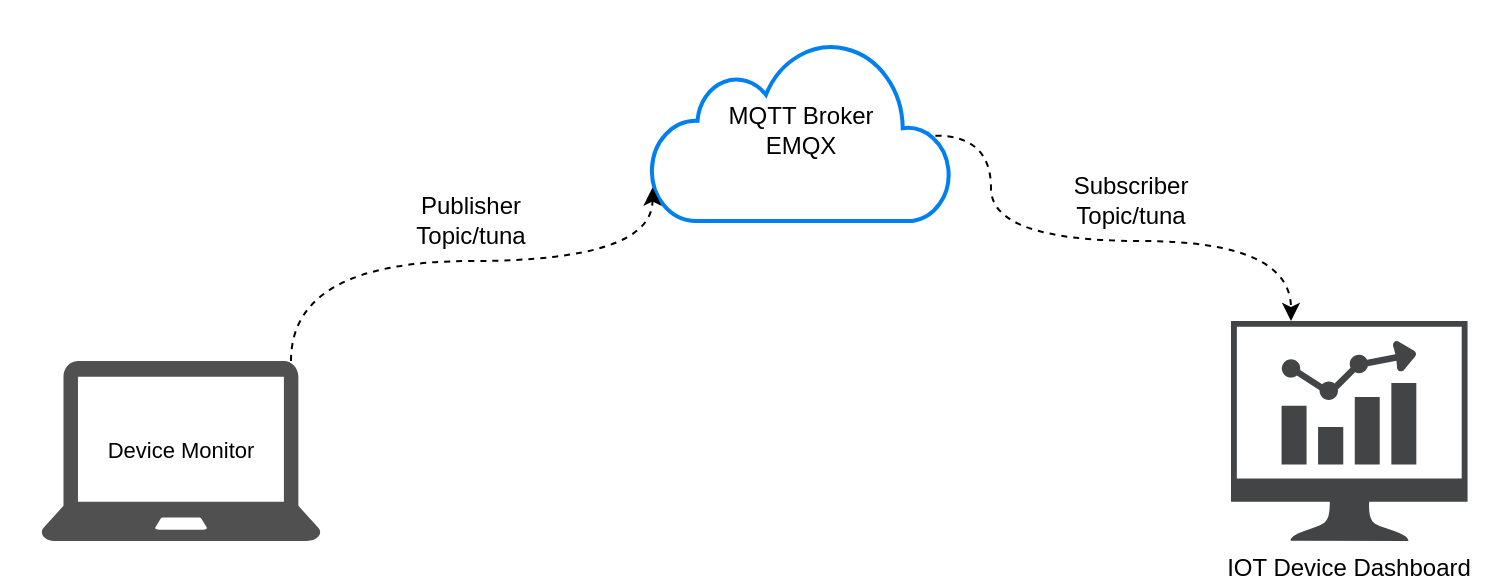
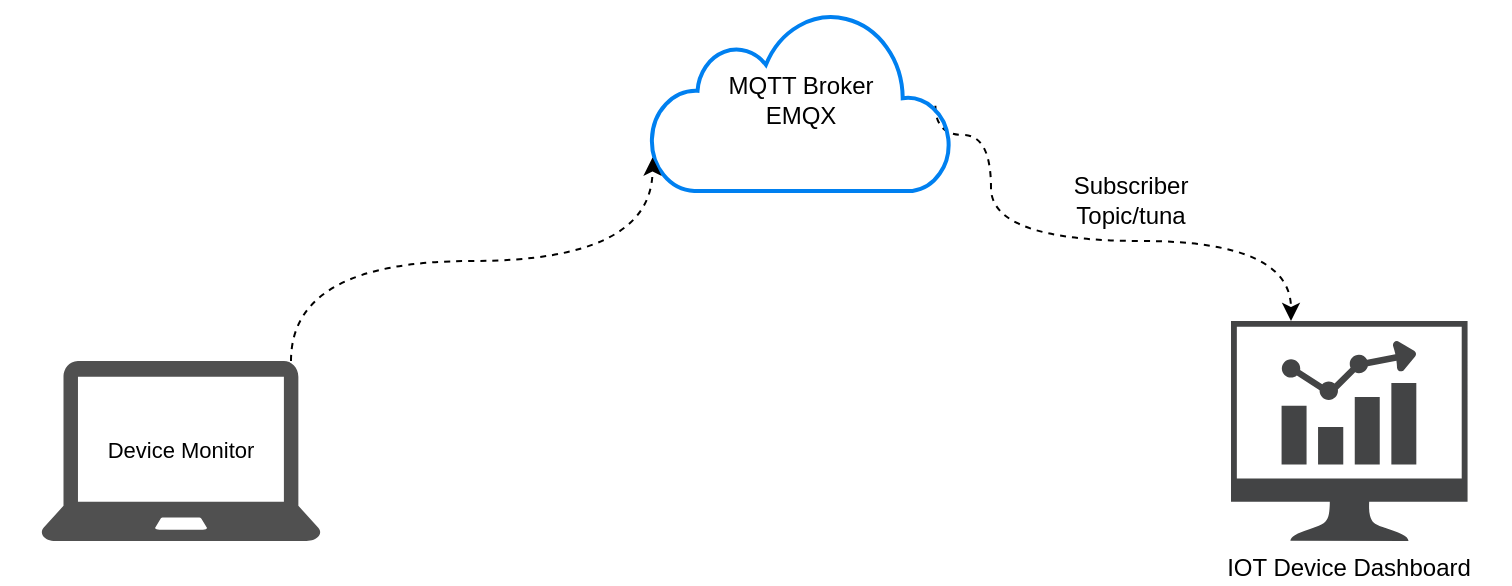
node "MQTT Broker EMQX": moved (801, 131) -> (801, 101)
node "Publisher Topic/tuna": removed
